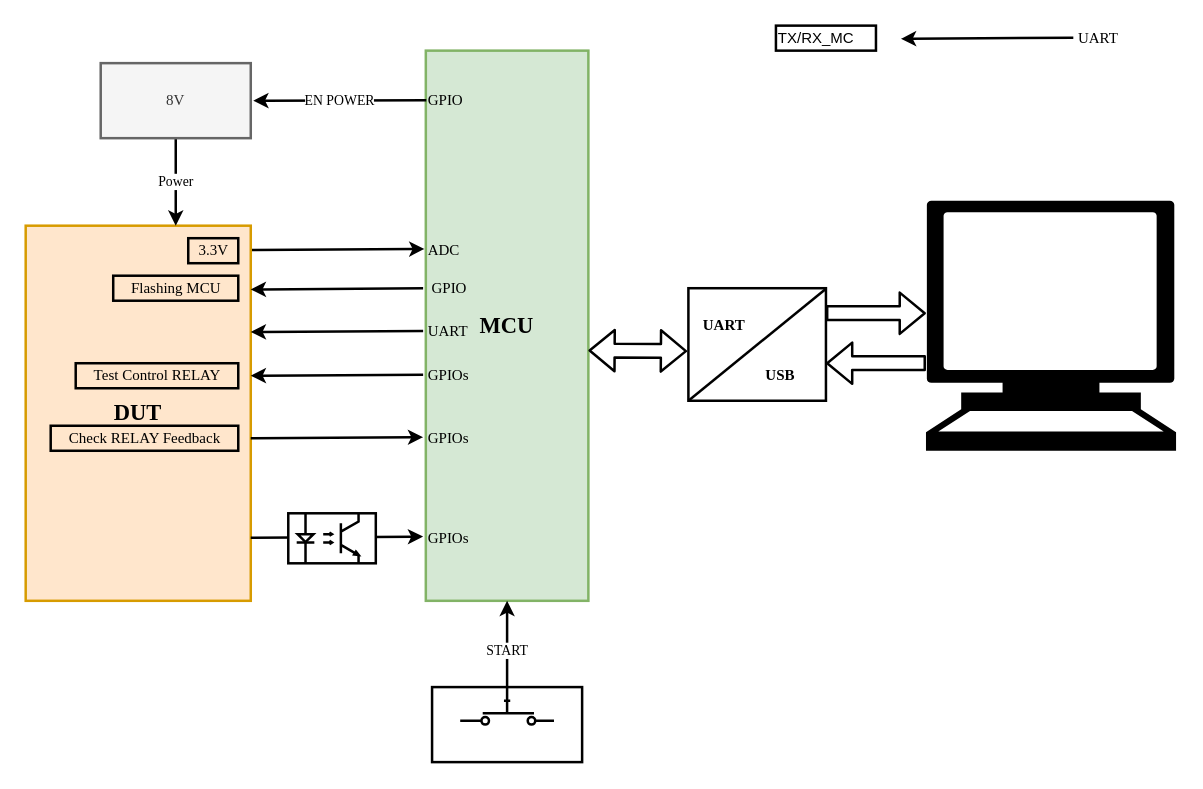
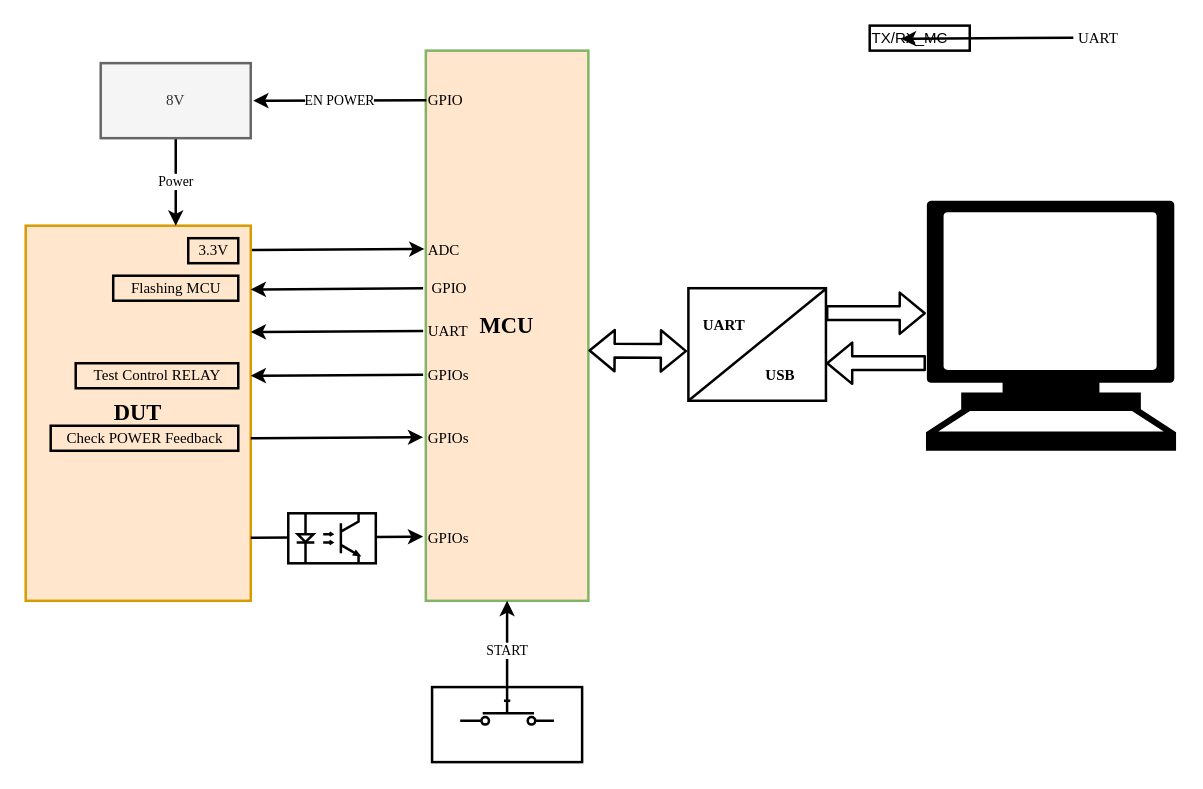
node "TX/RX_MC": moved (826, 38) -> (919, 38)
node "MCU": fillcolor #d5e8d4 -> #ffe6cc
node "Check RELAY Feedback": label "Check RELAY Feedback" -> "Check POWER Feedback"
